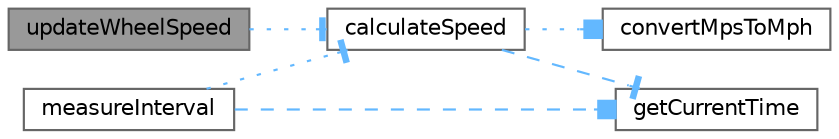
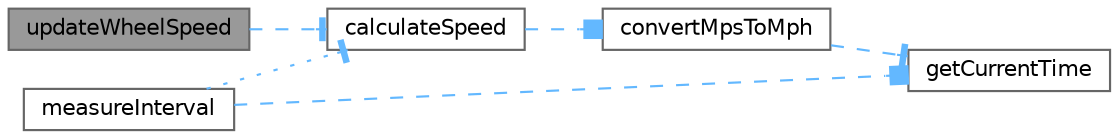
edge "updateWheelSpeed" -> "calculateSpeed": style dotted -> dashed
edge "calculateSpeed" -> "convertMpsToMph": style dotted -> dashed
edge "calculateSpeed" -> "getCurrentTime": now "convertMpsToMph" -> "getCurrentTime"
